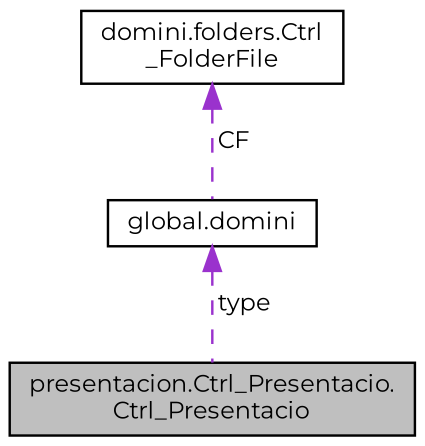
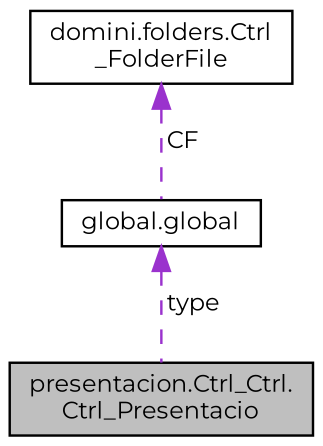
node "global.domini": label "global.domini" -> "global.global"
node "presentacion.Ctrl_Presentacio. Ctrl_Presentacio": label "presentacion.Ctrl_Presentacio. Ctrl_Presentacio" -> "presentacion.Ctrl_Ctrl. Ctrl_Presentacio"
